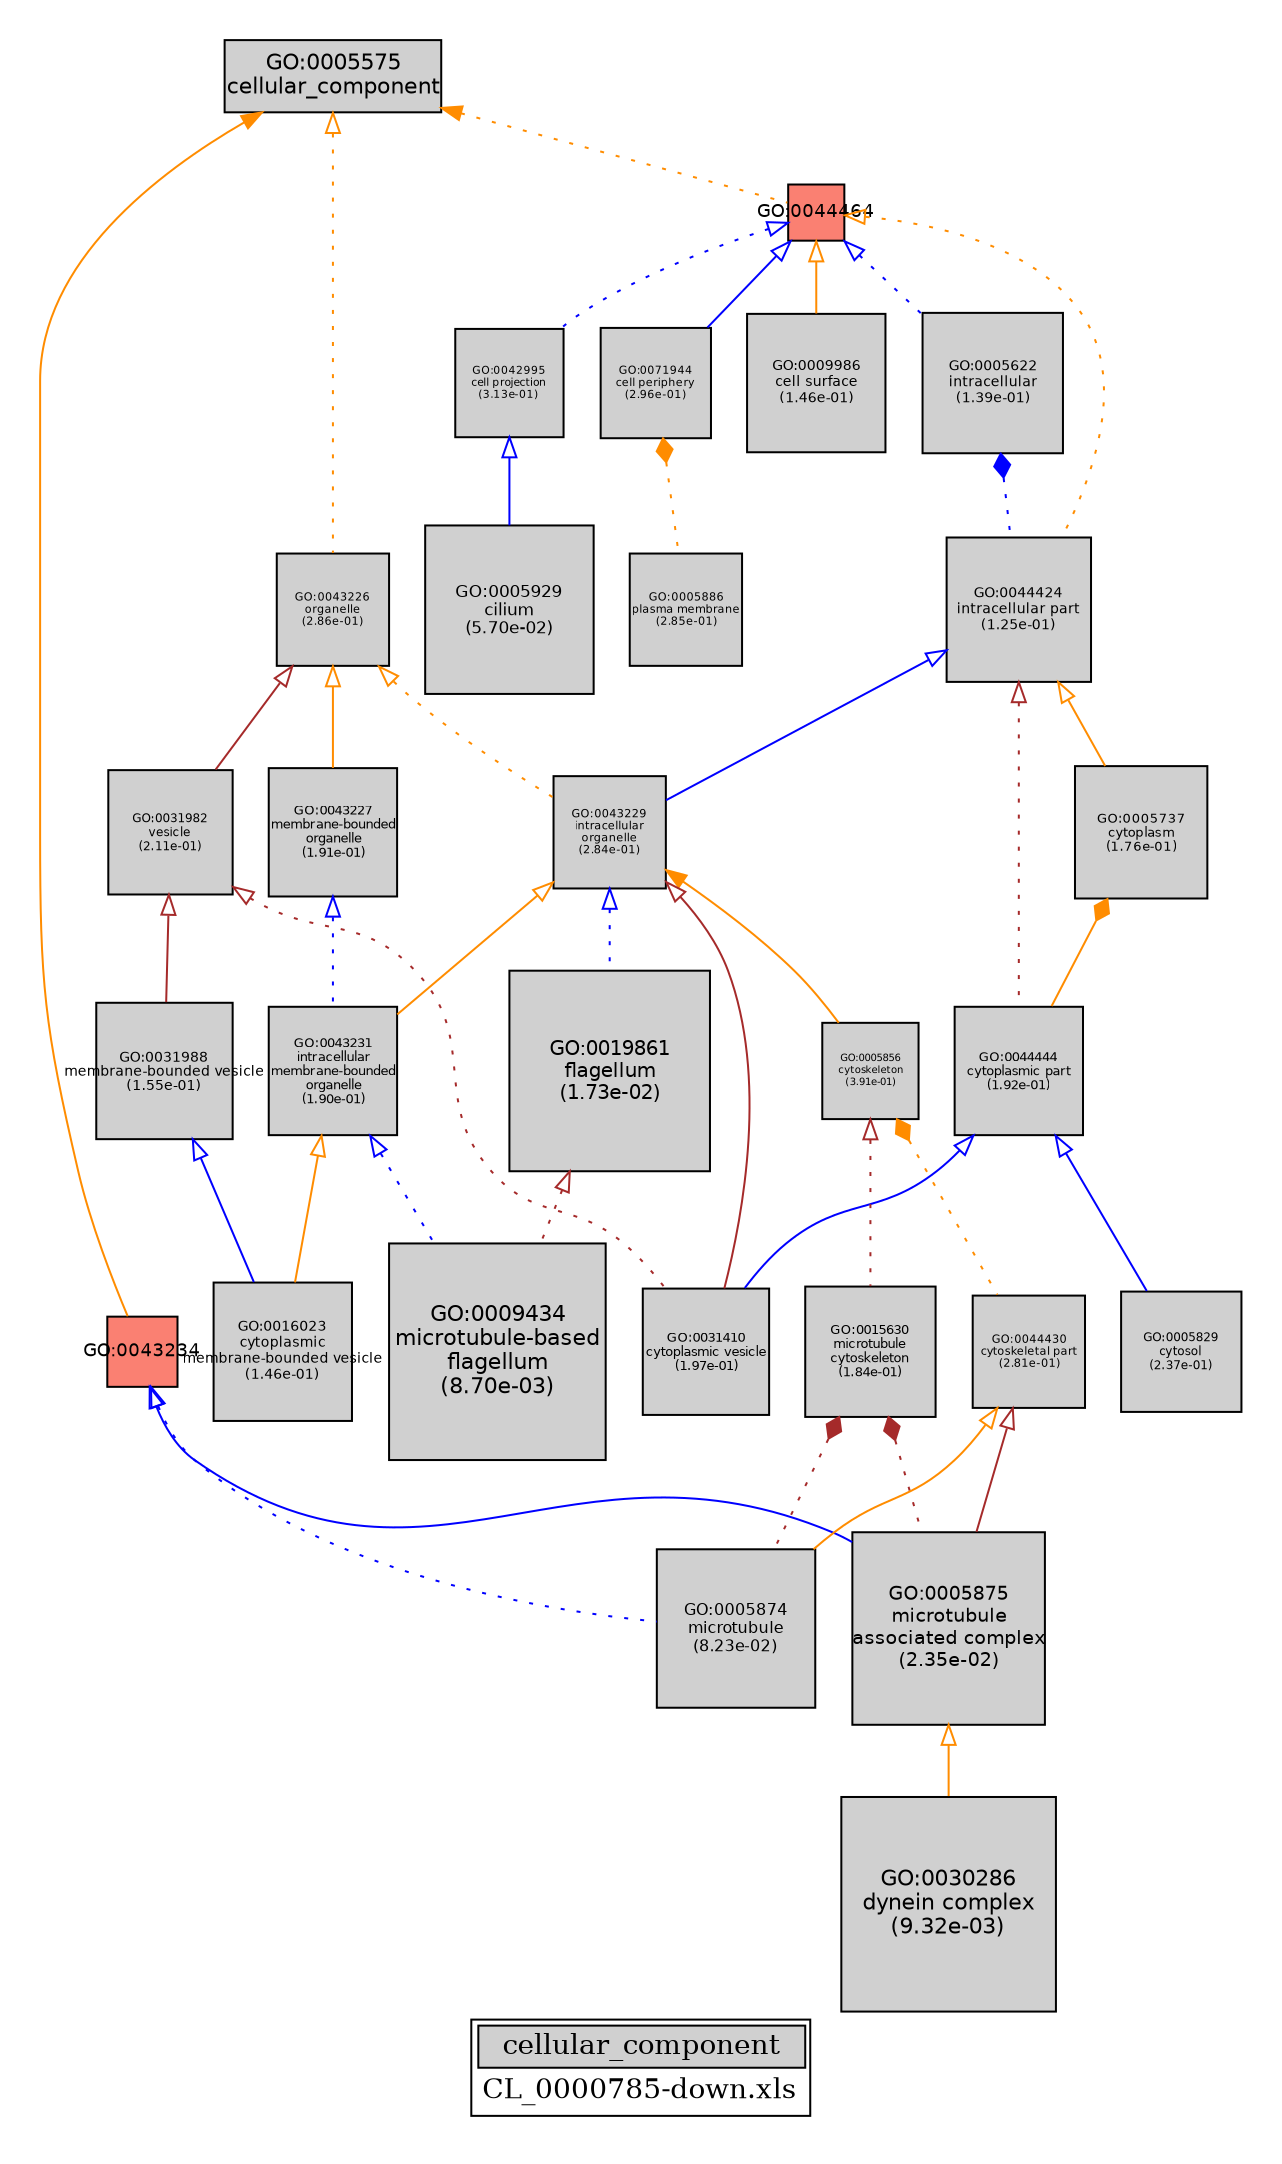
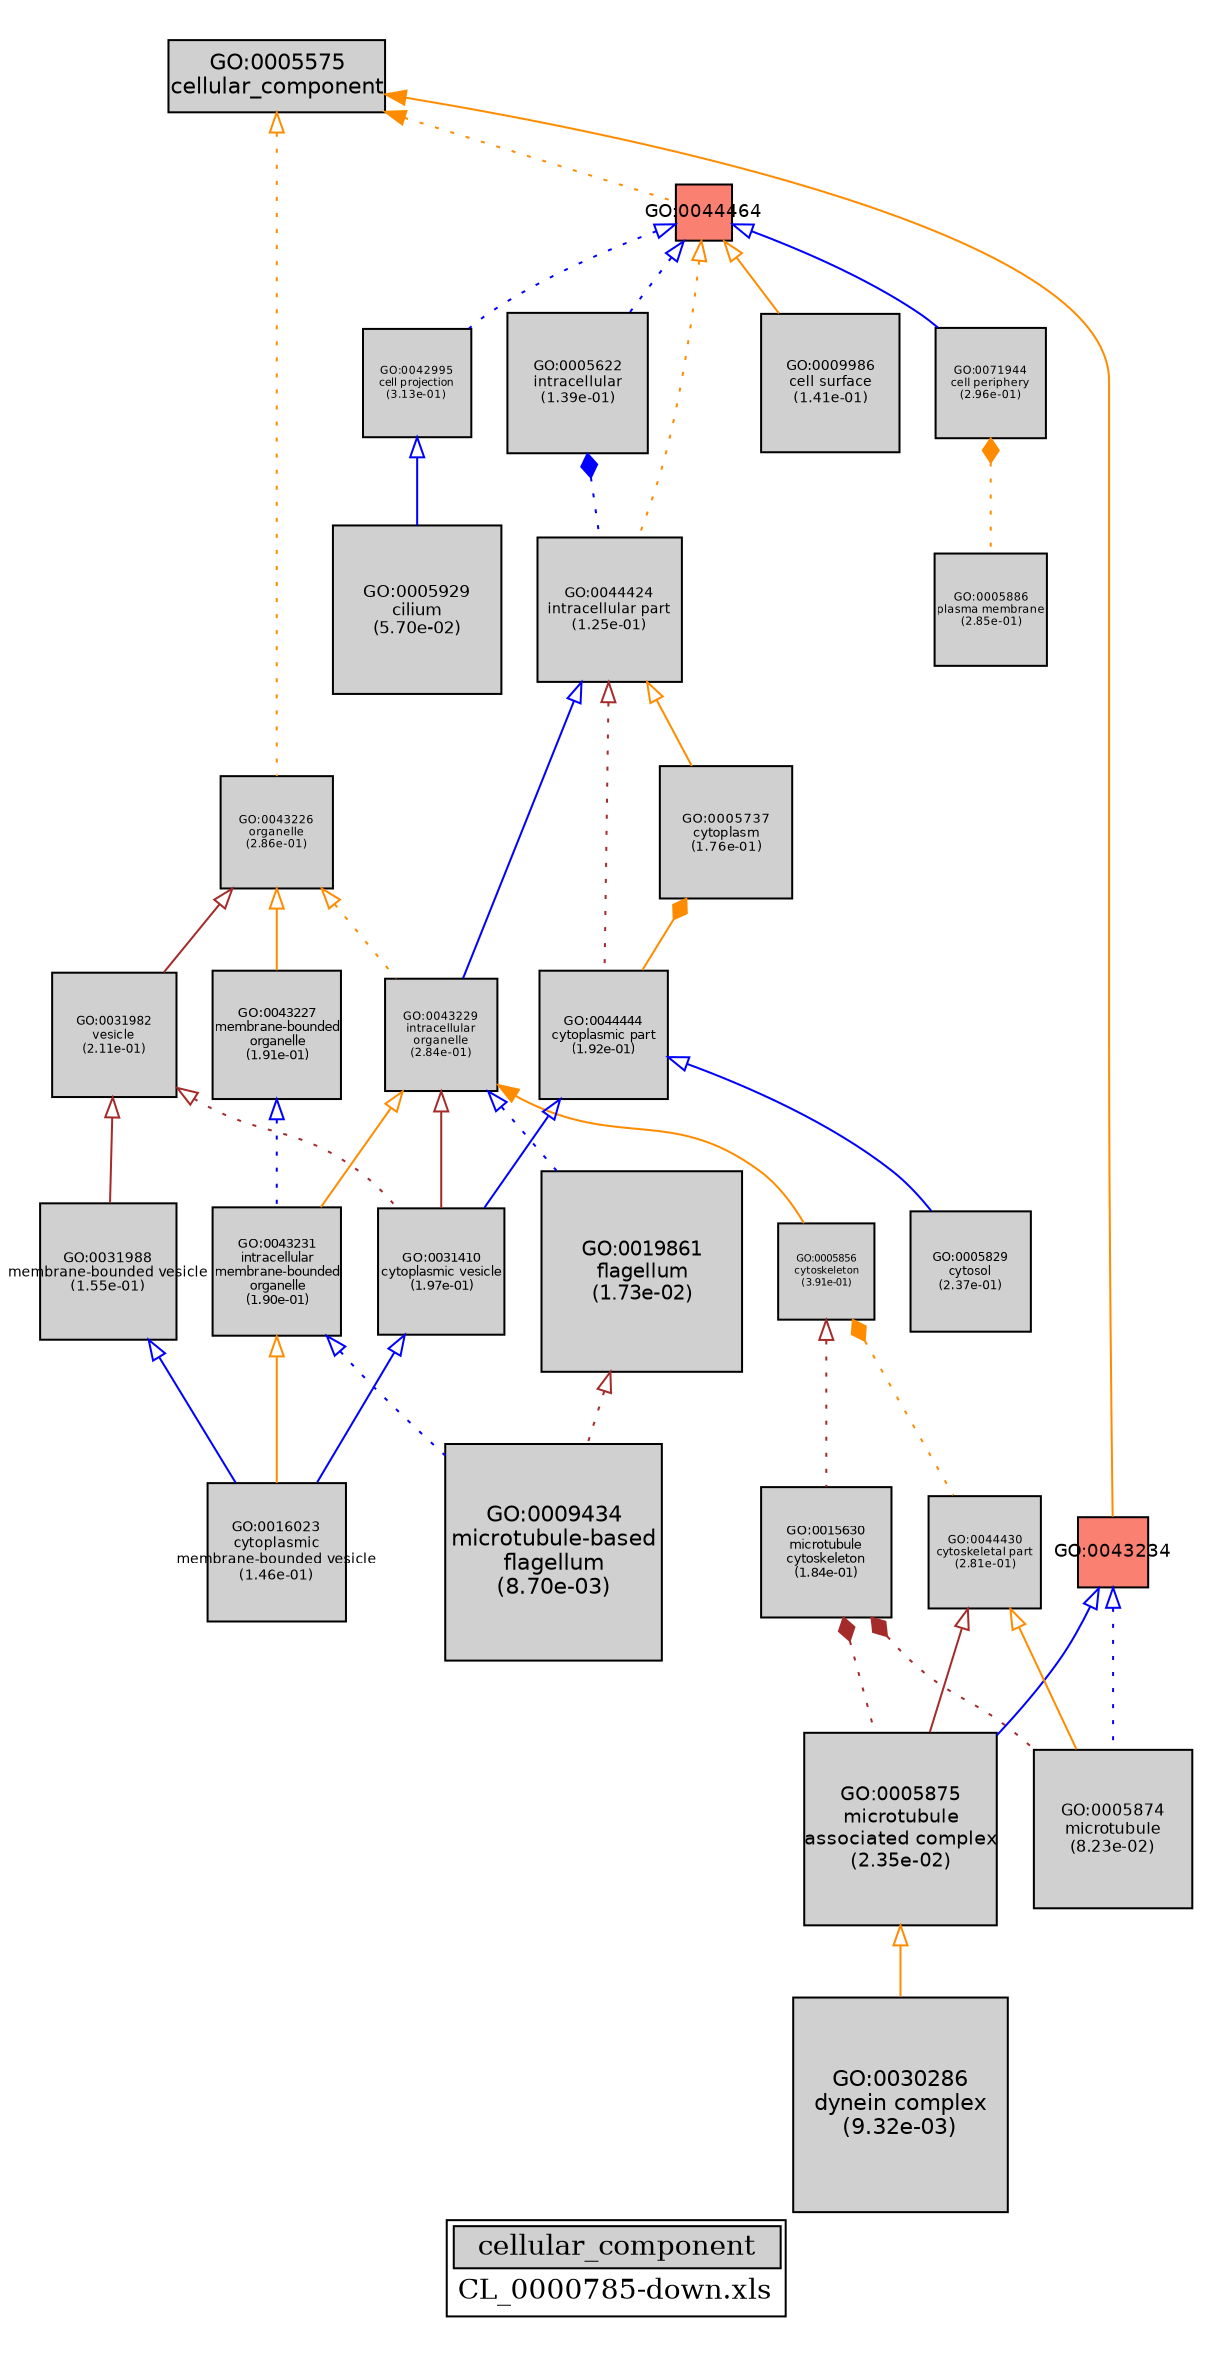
node "GO:0009986": text "(1.46e-01)" -> "(1.41e-01)"
edge "GO:0016023" -> "GO:0031410": added
